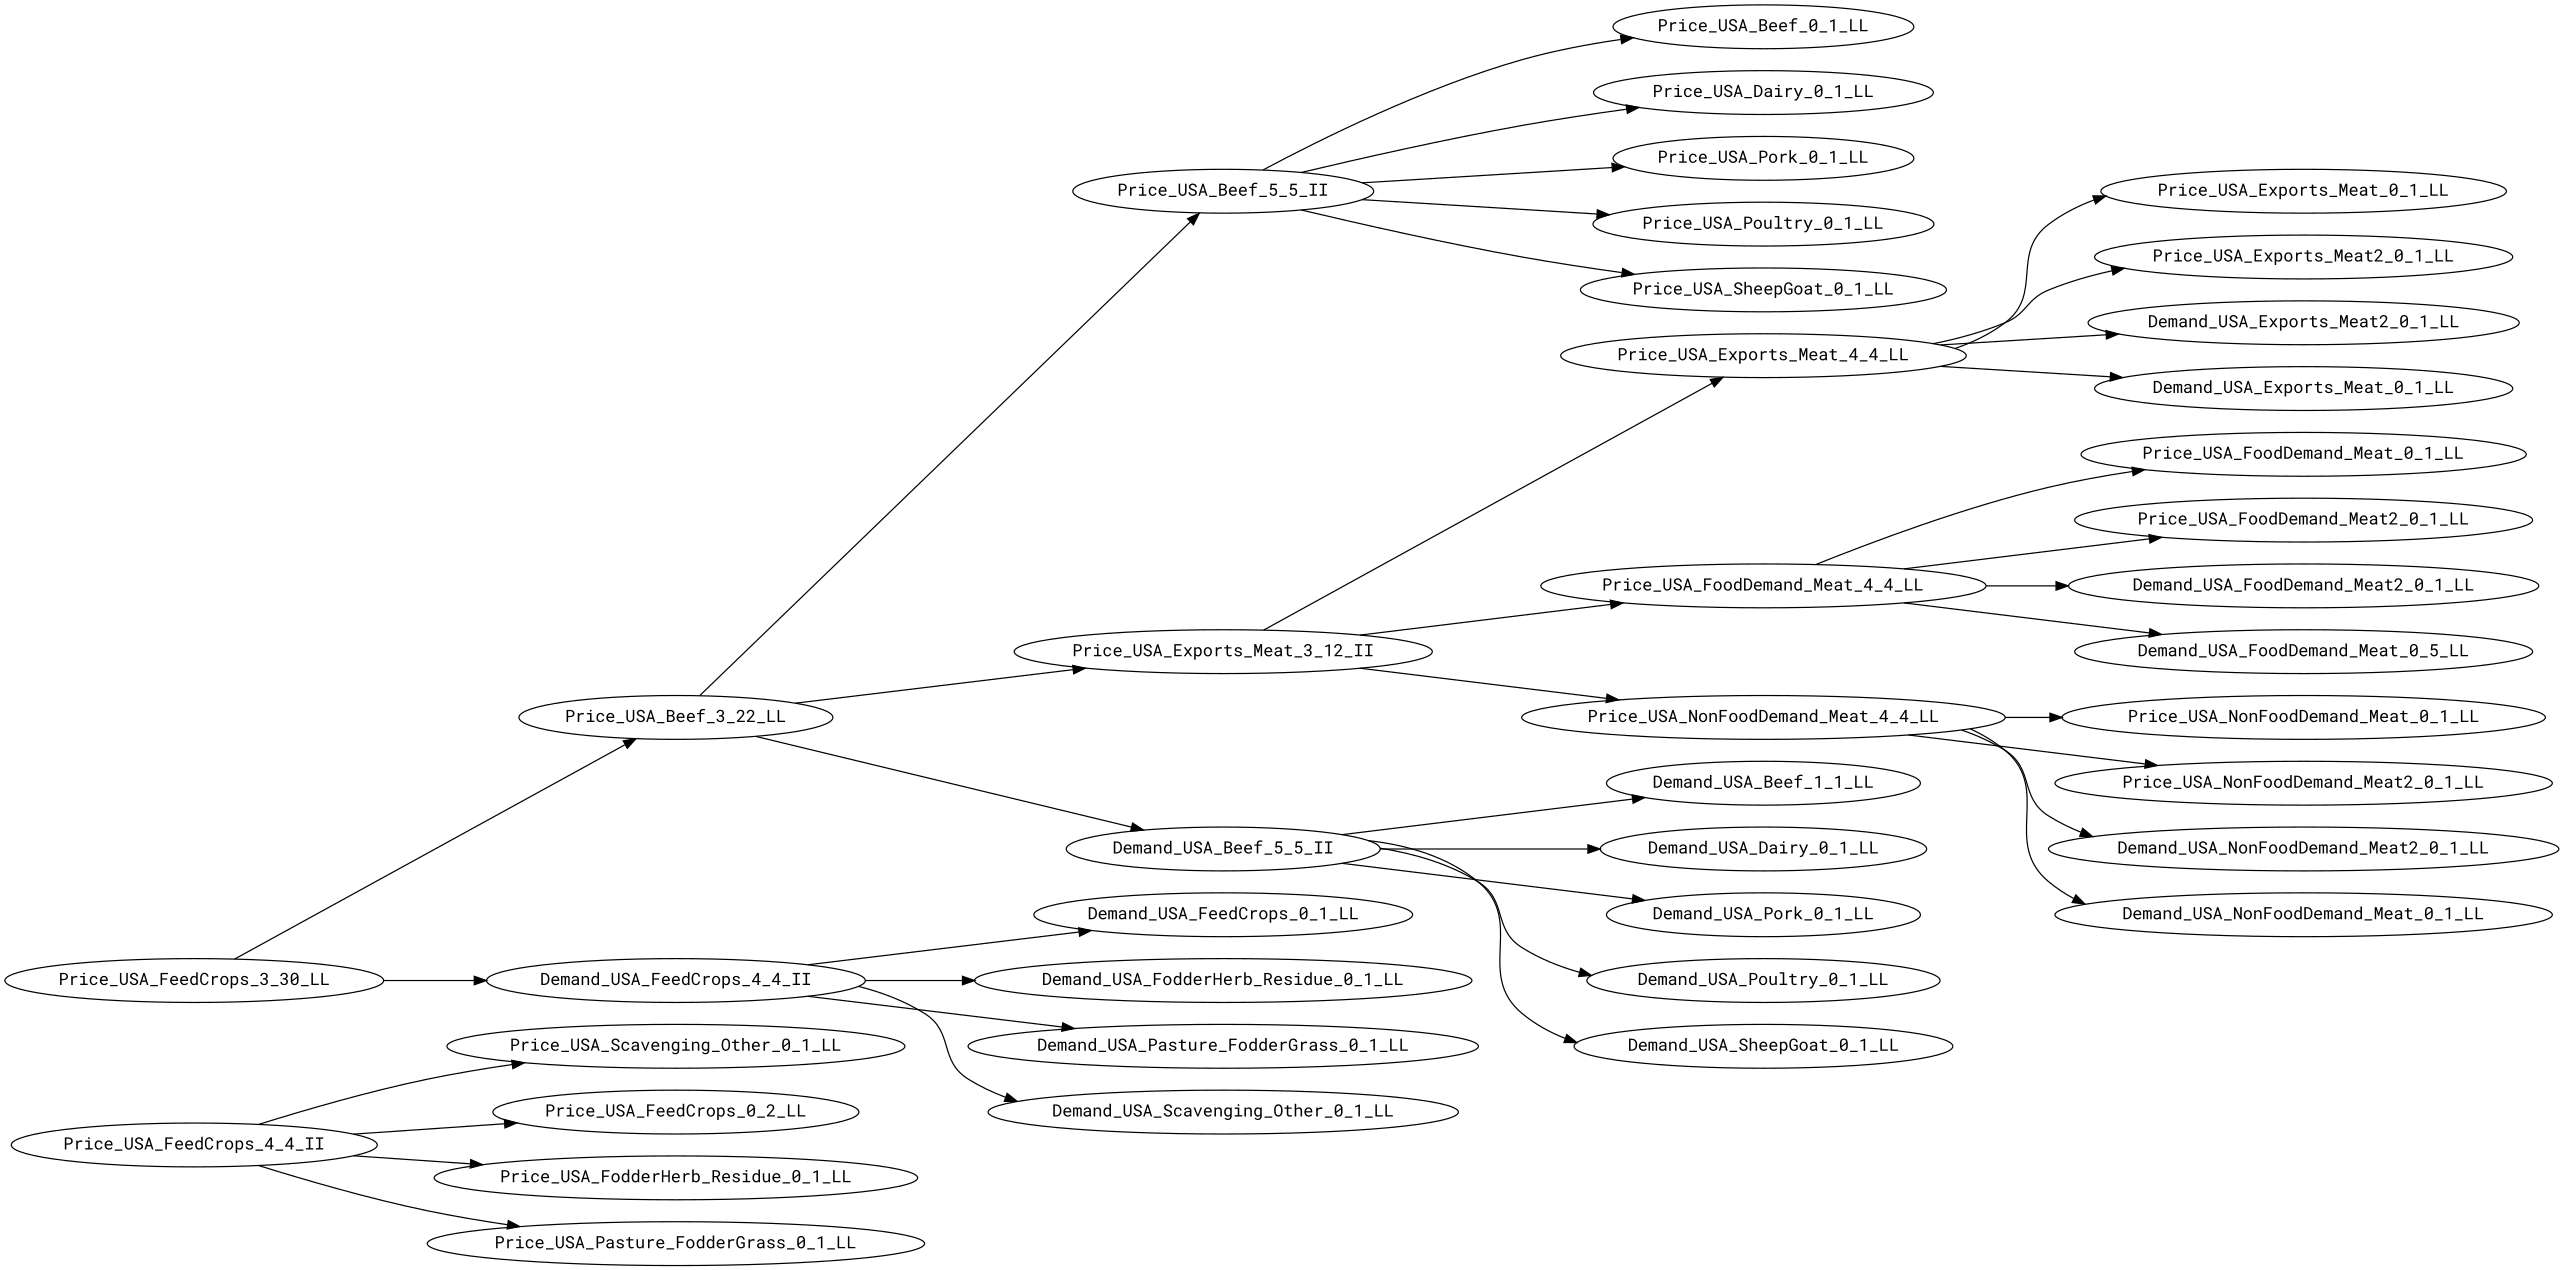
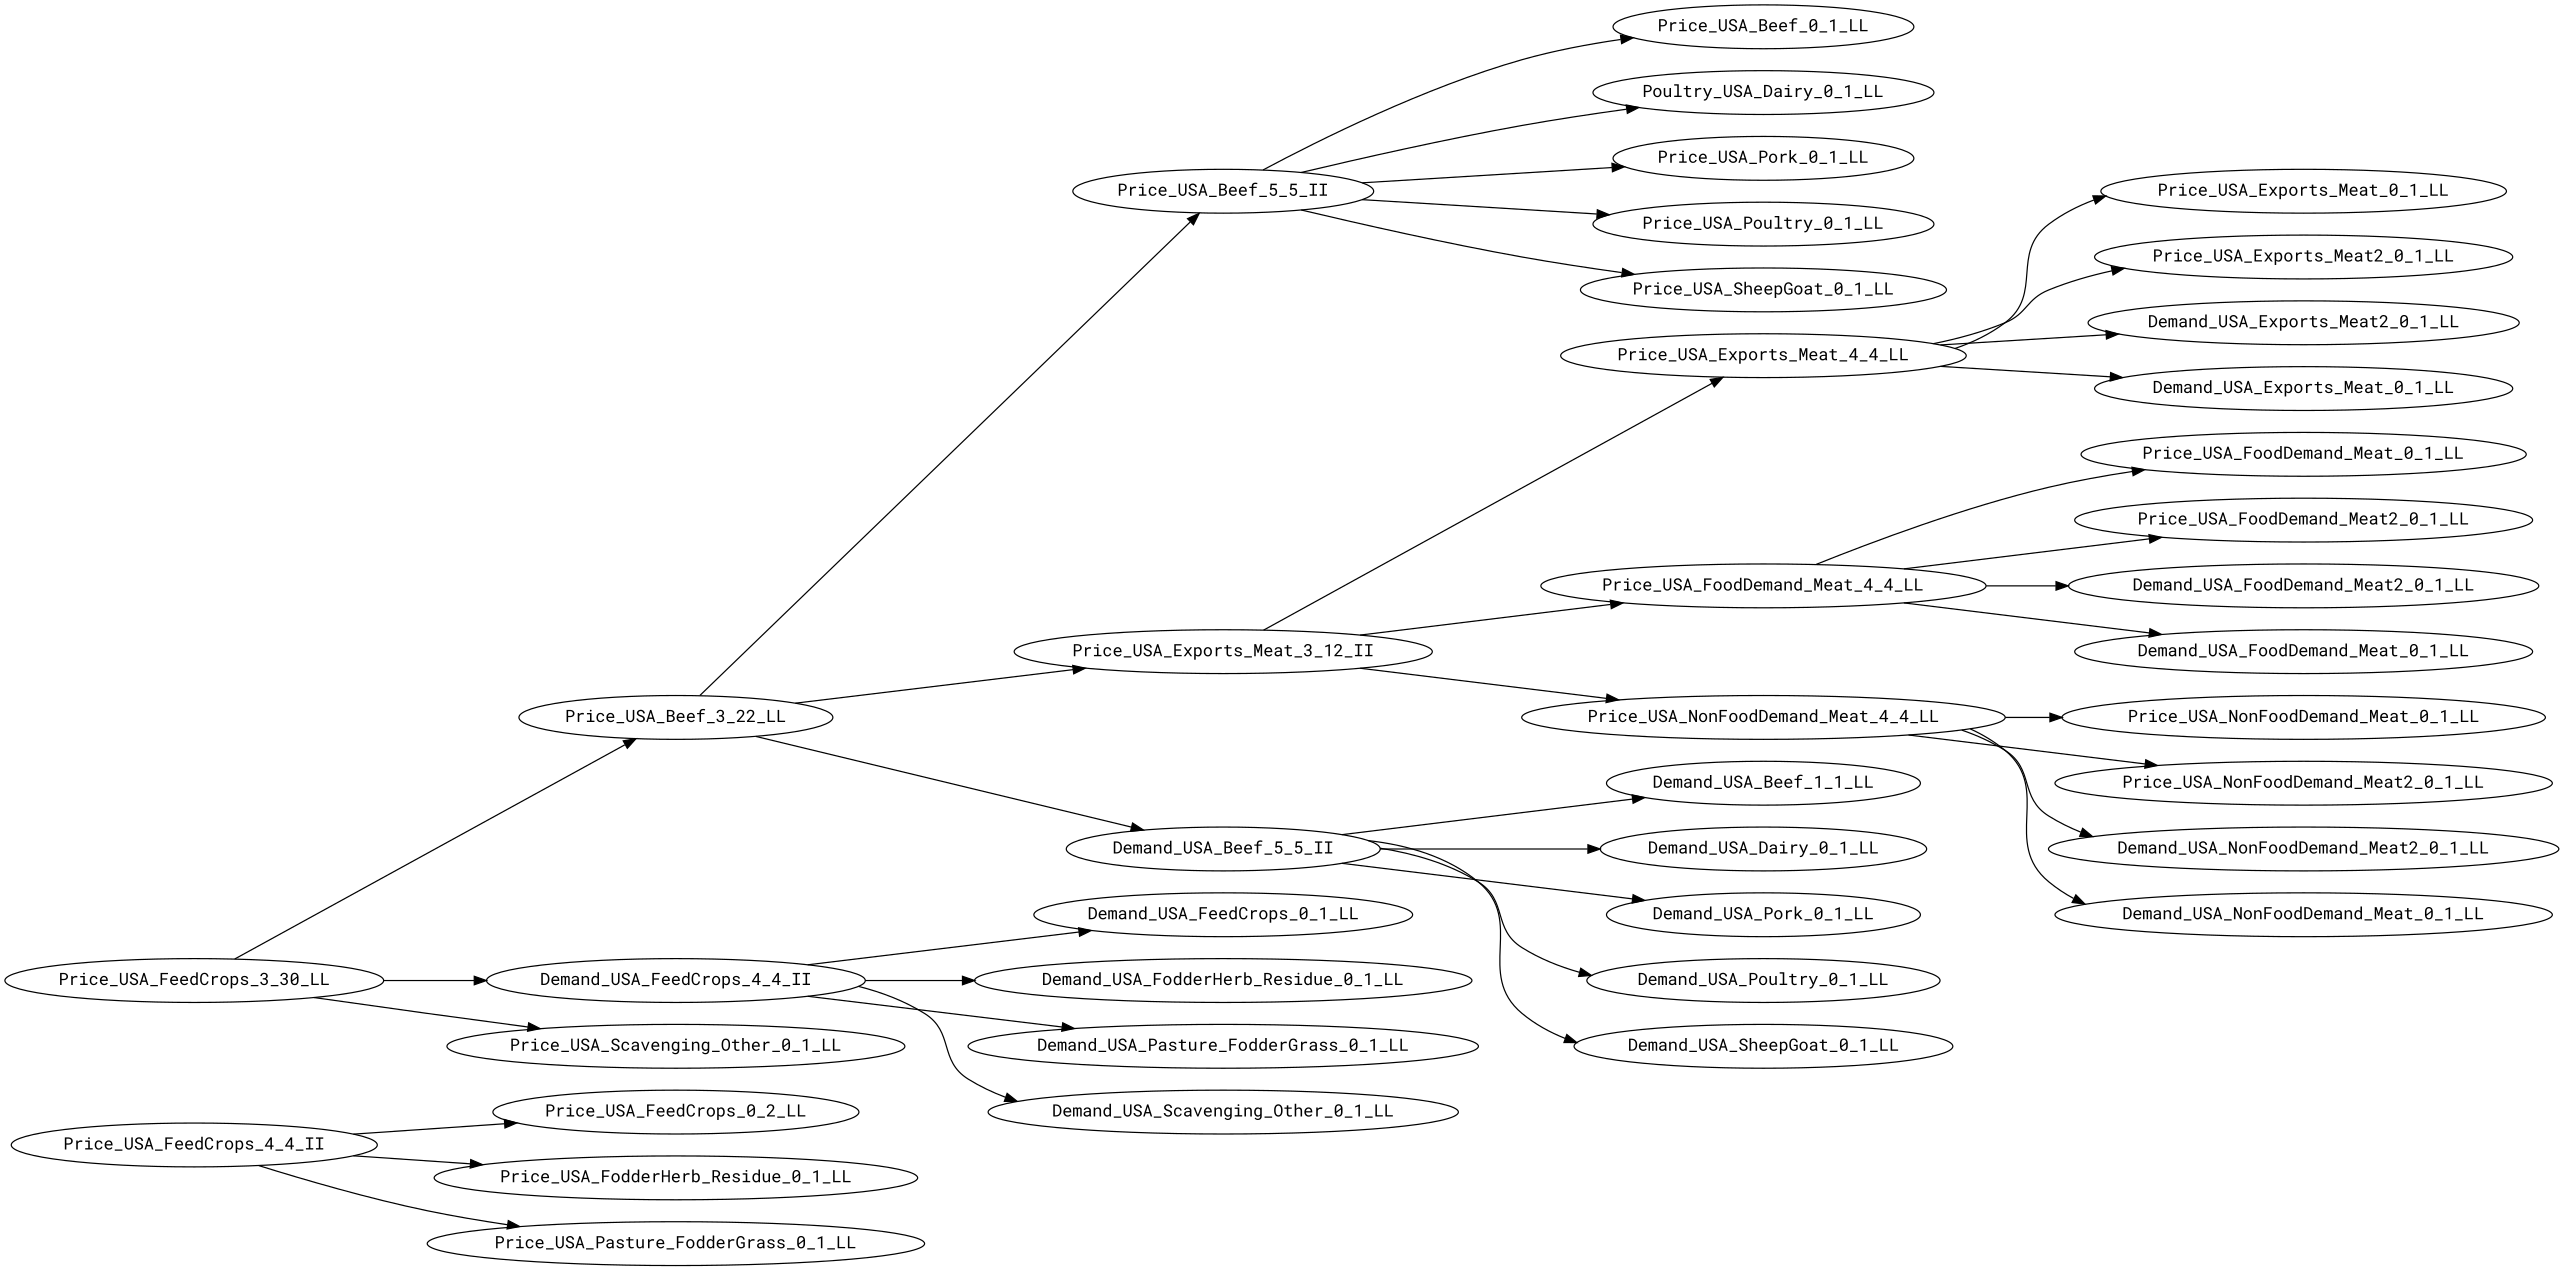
node "Price_USA_Dairy_0_1_LL": label "Price_USA_Dairy_0_1_LL" -> "Poultry_USA_Dairy_0_1_LL"
node "Demand_USA_FoodDemand_Meat_0_5_LL": label "Demand_USA_FoodDemand_Meat_0_5_LL" -> "Demand_USA_FoodDemand_Meat_0_1_LL"
edge "Price_USA_FeedCrops_4_4_II" -> "Price_USA_Scavenging_Other_0_1_LL": now "Price_USA_FeedCrops_3_30_LL" -> "Price_USA_Scavenging_Other_0_1_LL"
